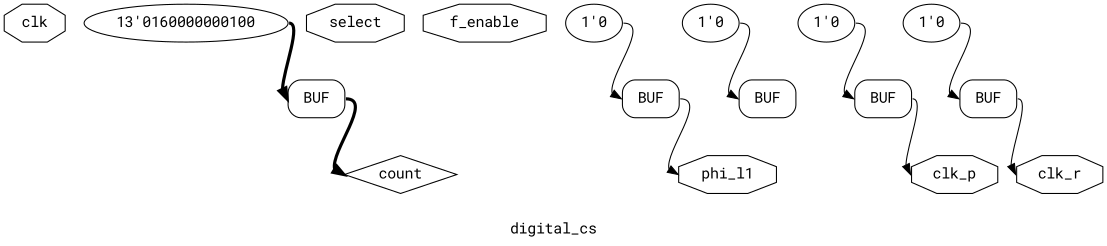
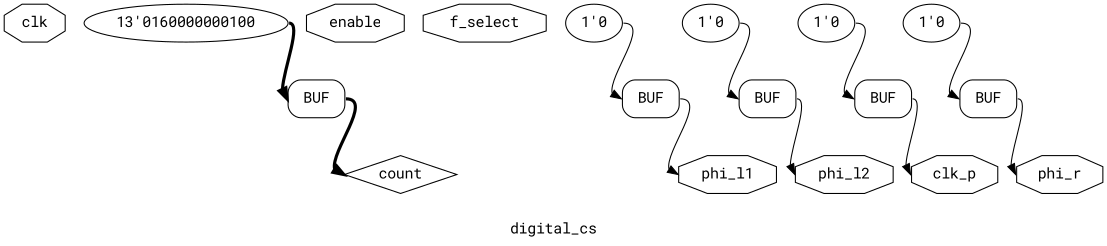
node "select": label "select" -> "enable"
node "f_enable": label "f_enable" -> "f_select"
node "phi_l2": added
node "clk_r": label "clk_r" -> "phi_r"
